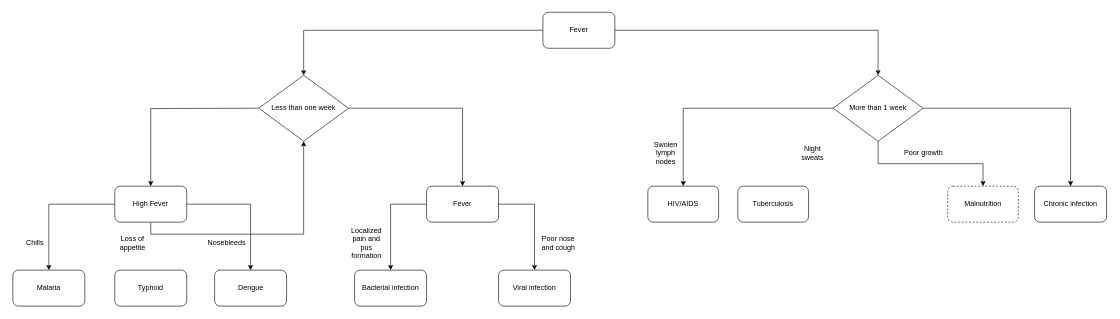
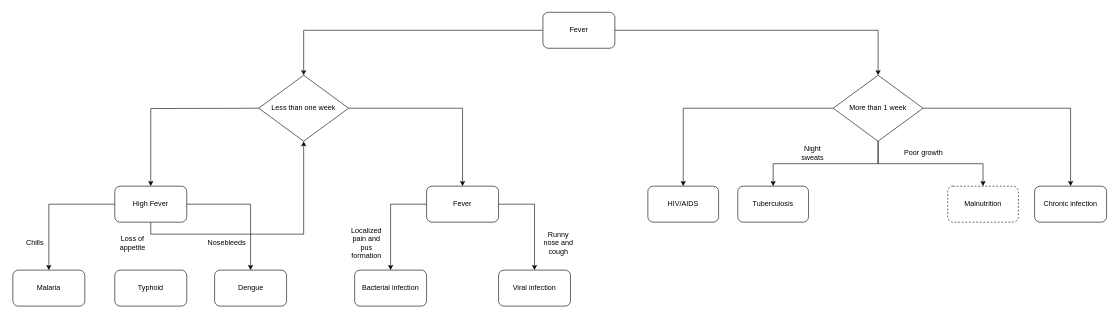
node "Swolen lymph nodes": removed
edge "More than 1 week" -> "Tuberculosis": added
node "Poor nose and cough": label "Poor nose and cough" -> "Runny nose and cough"
